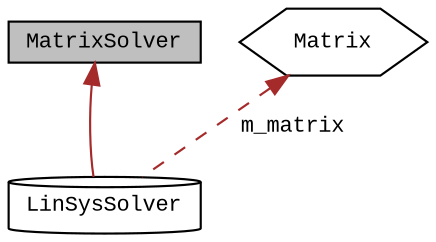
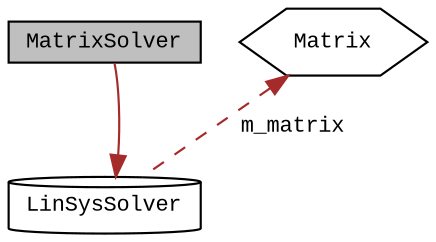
edge "LinSysSolver" -> "MatrixSolver": reversed
